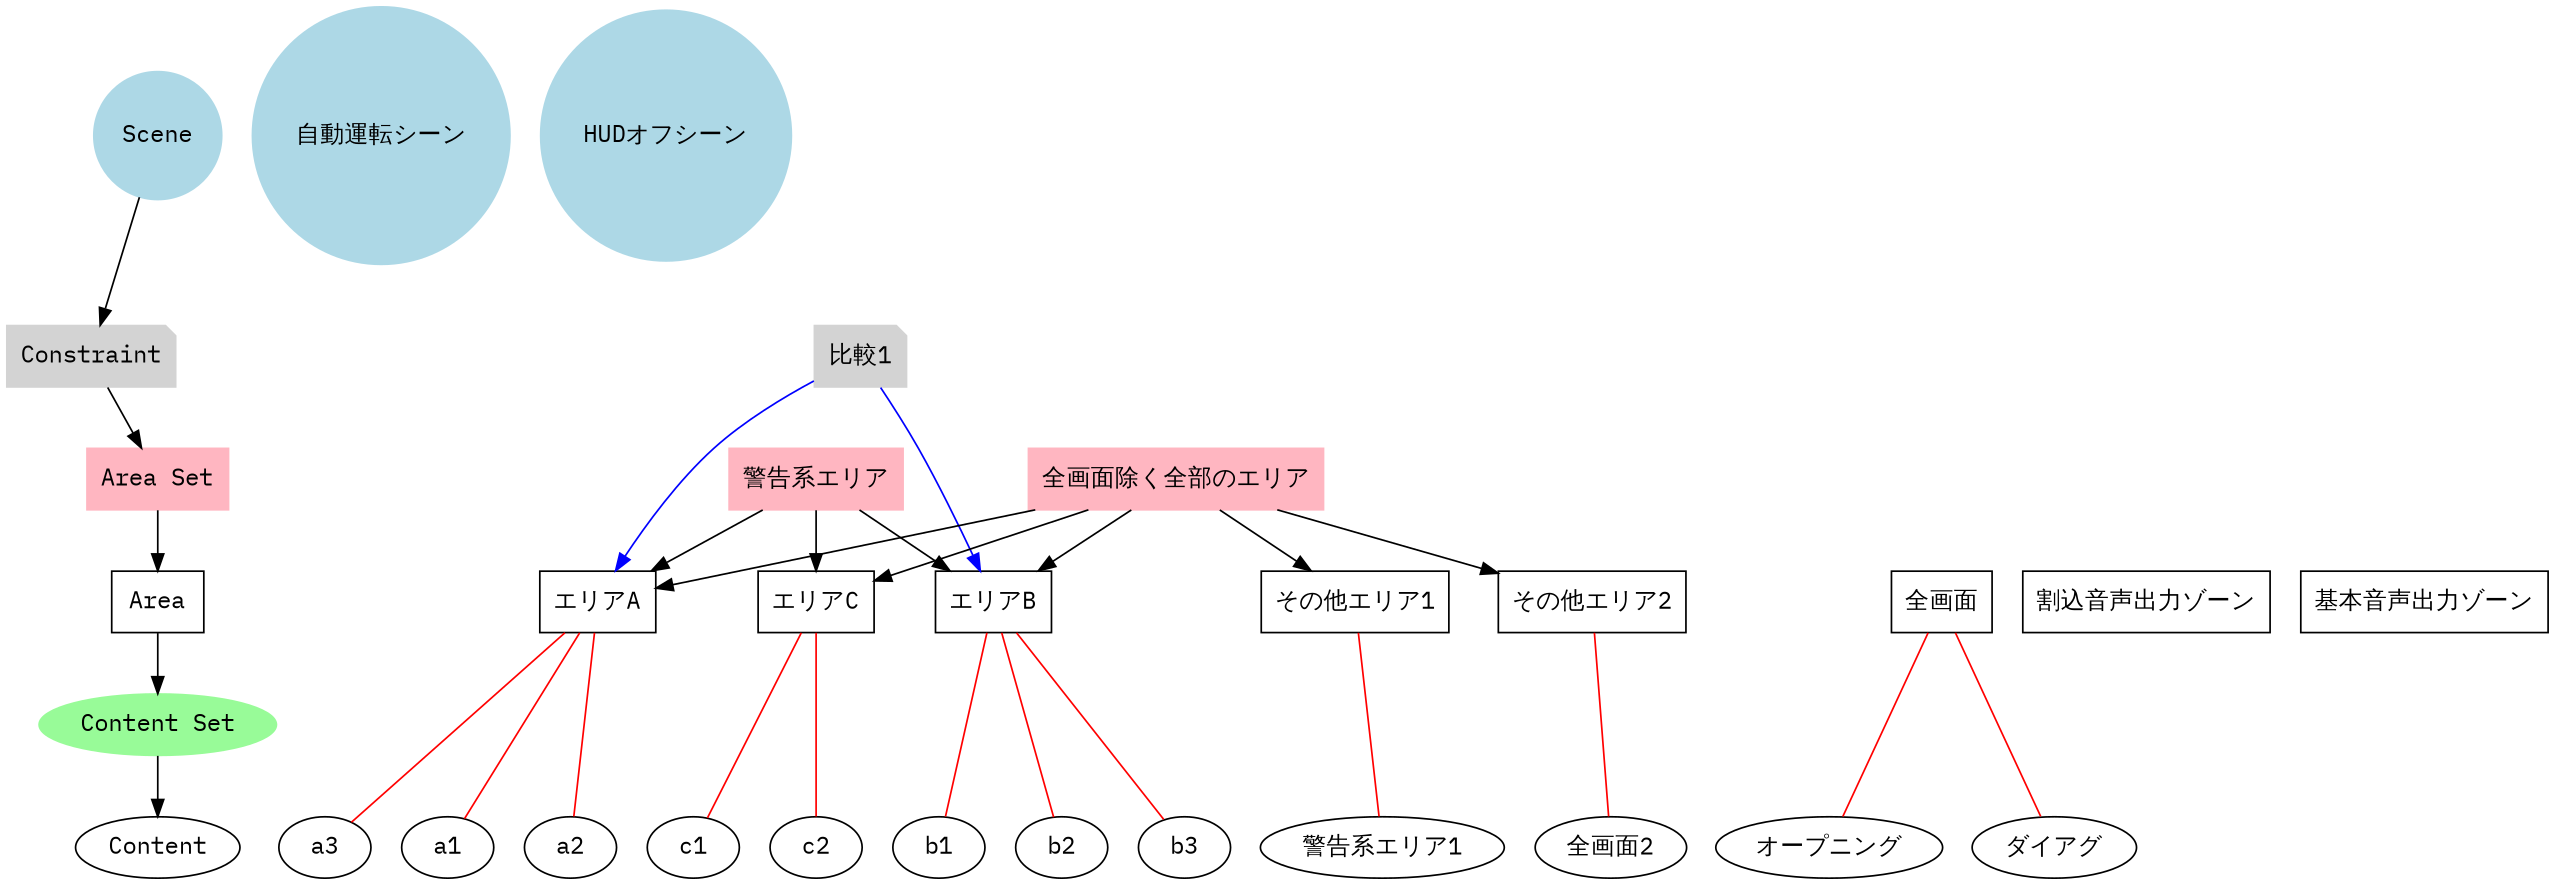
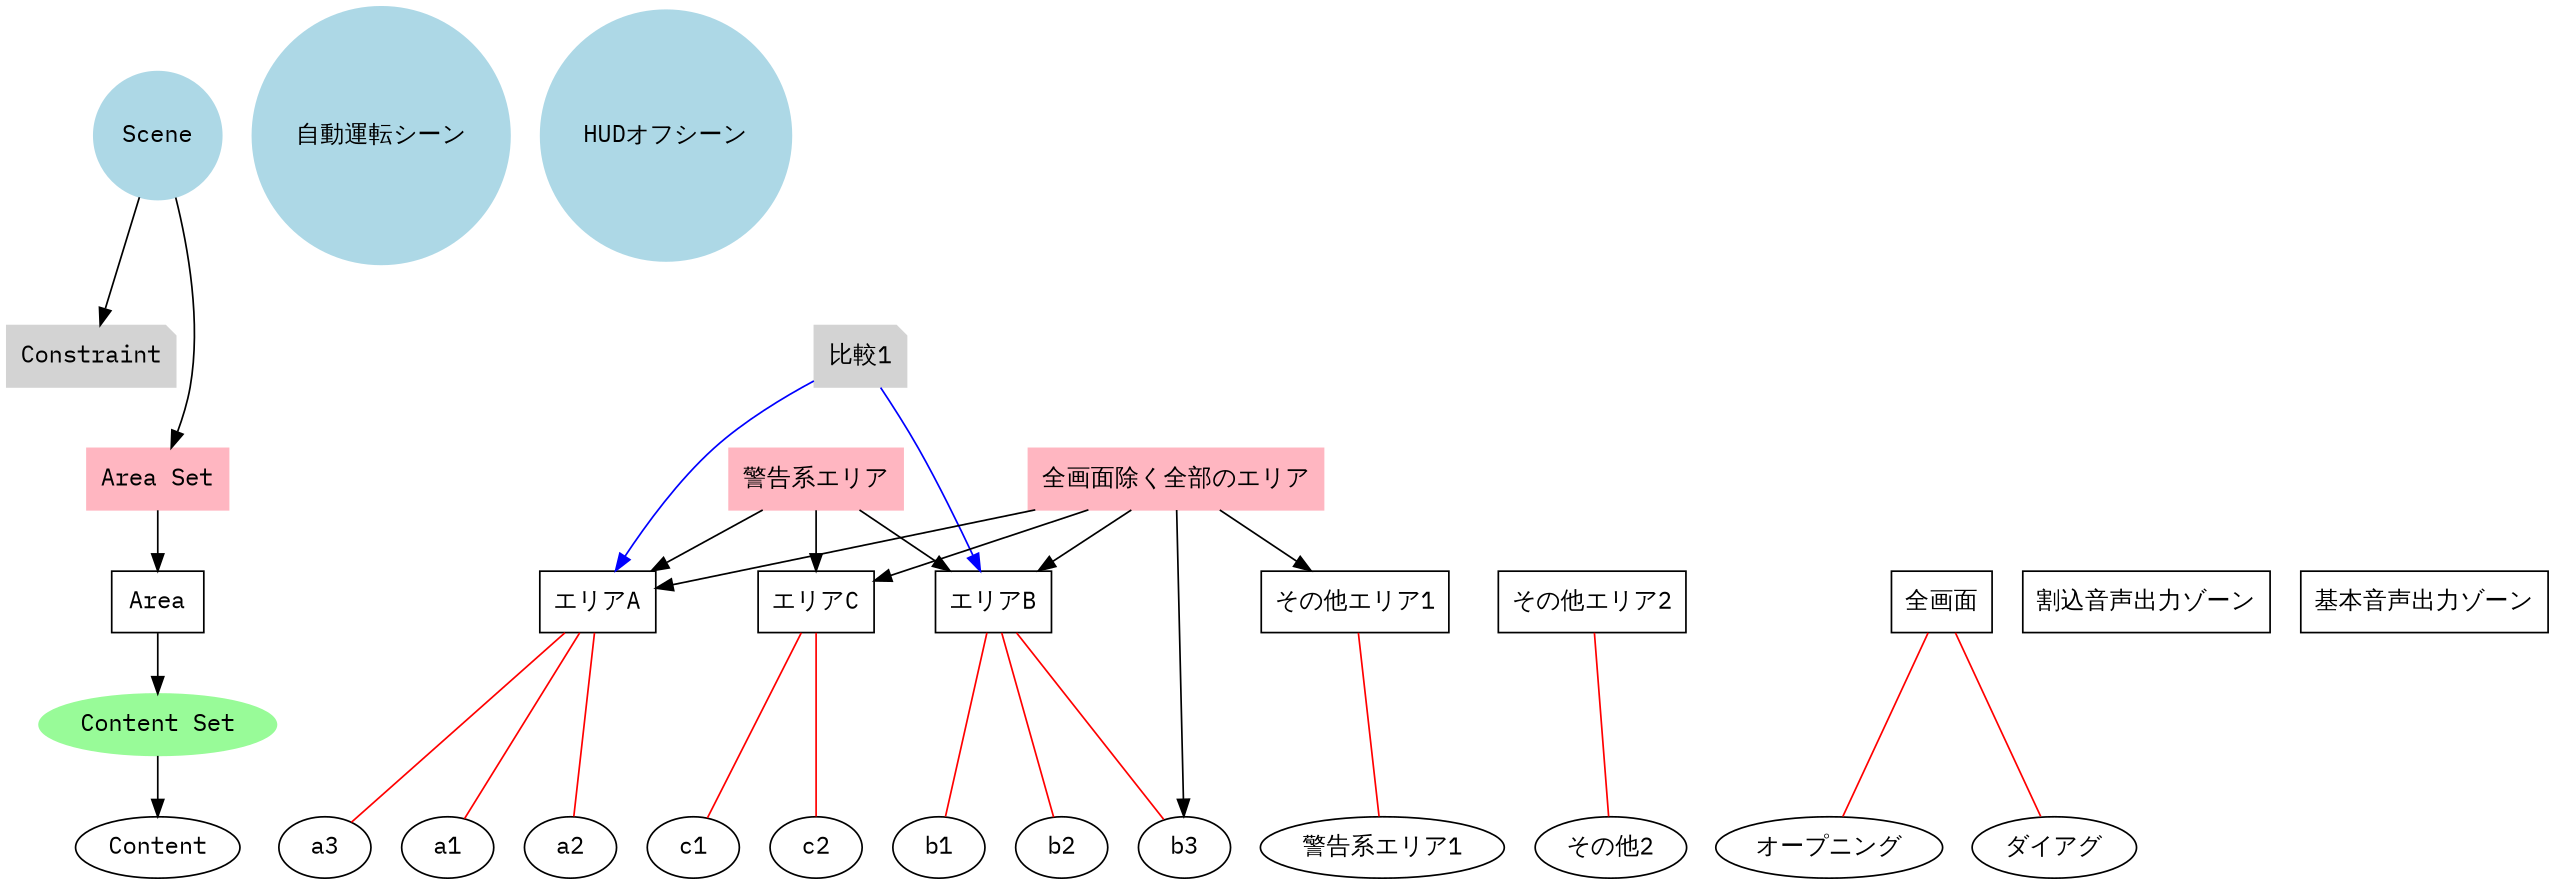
edge "Constraint" -> "Area Set": now "Scene" -> "Area Set"
edge "全画面除く全部のエリア" -> "その他エリア2": now "全画面除く全部のエリア" -> "b3"
node "全画面2": label "全画面2" -> "その他2"
